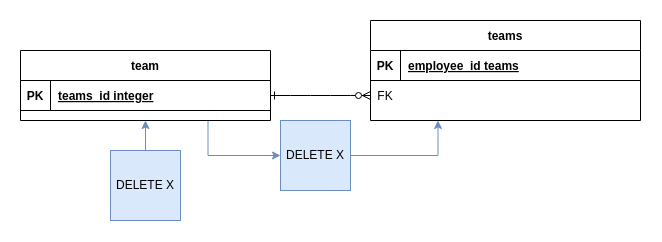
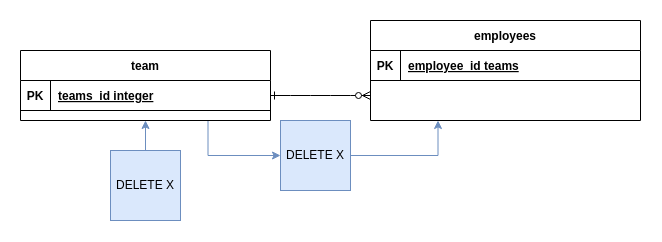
node "teams": label "teams" -> "employees"
node "FK": removed
